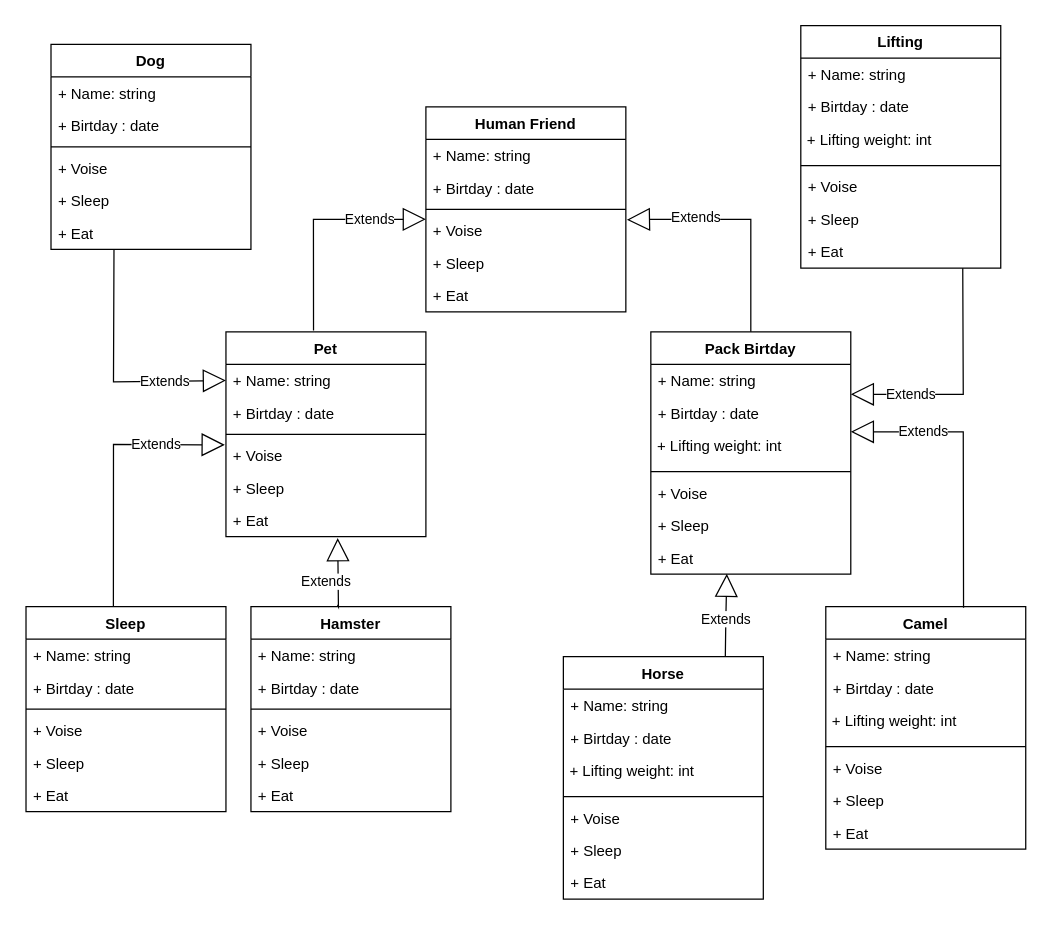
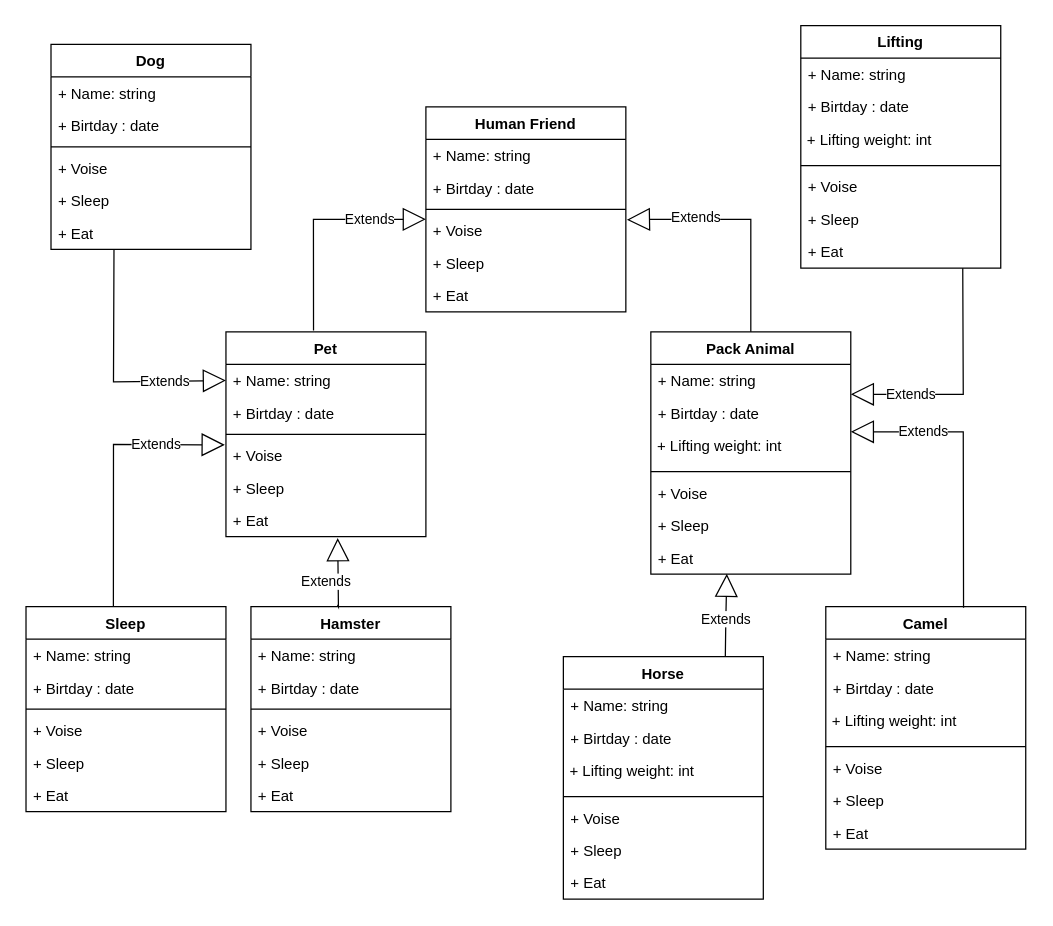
node "Pack Birtday": label "Pack Birtday" -> "Pack Animal"
